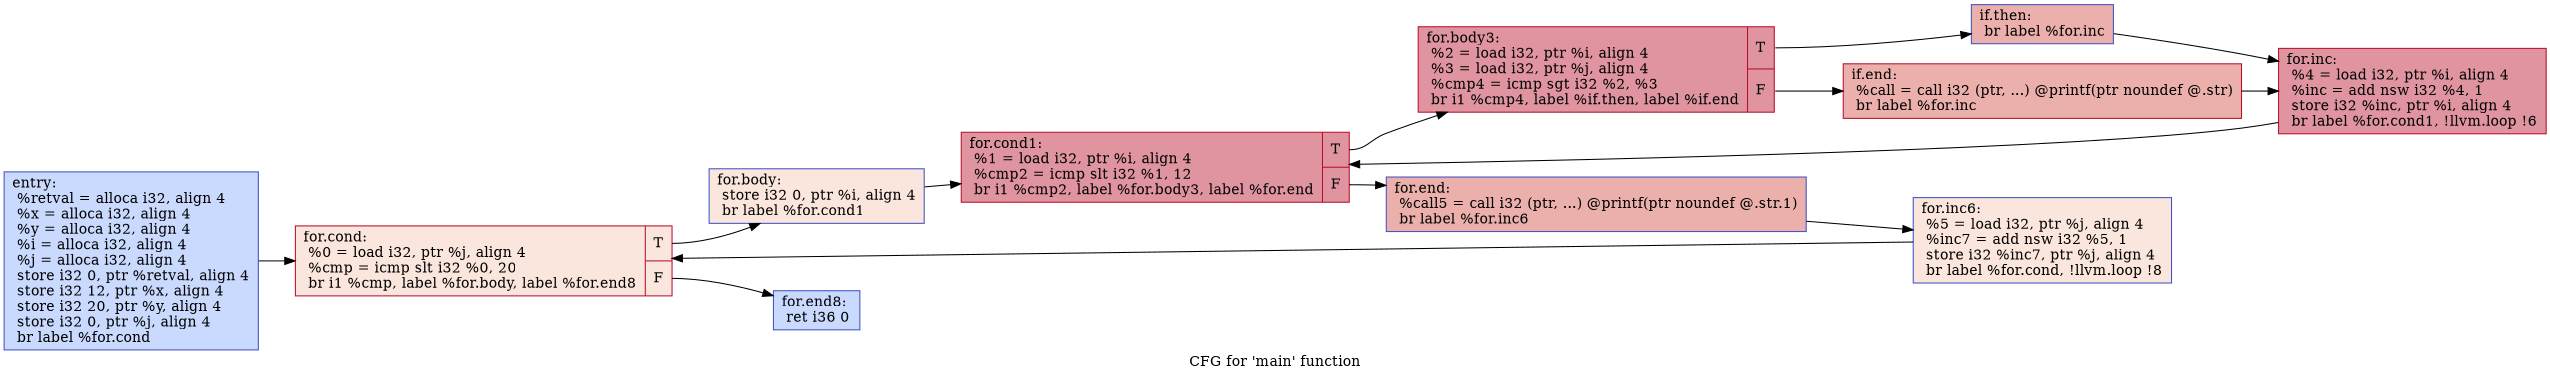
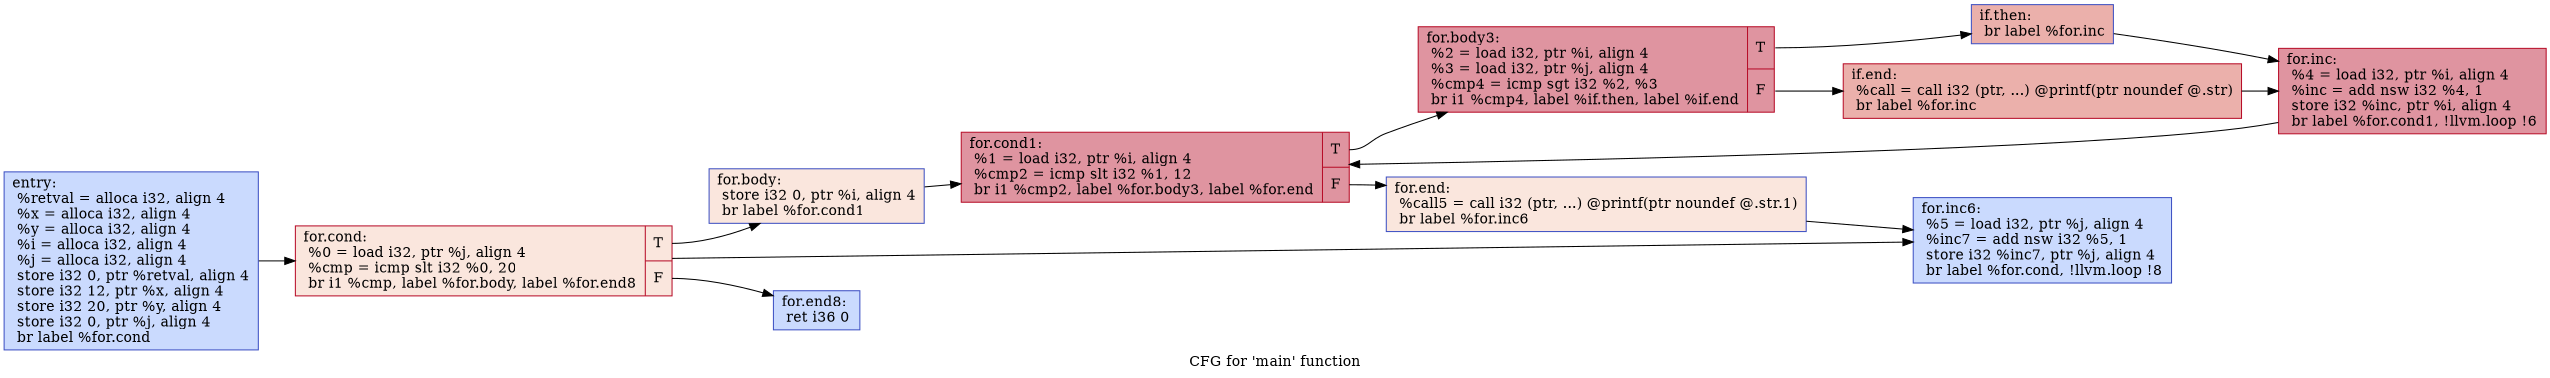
node "for.end:": fillcolor #d24b4070 -> #f3c7b170
node "for.inc6:": fillcolor #f3c7b170 -> #88abfd70
edge "for.inc6:" -> "for.cond:": reversed
